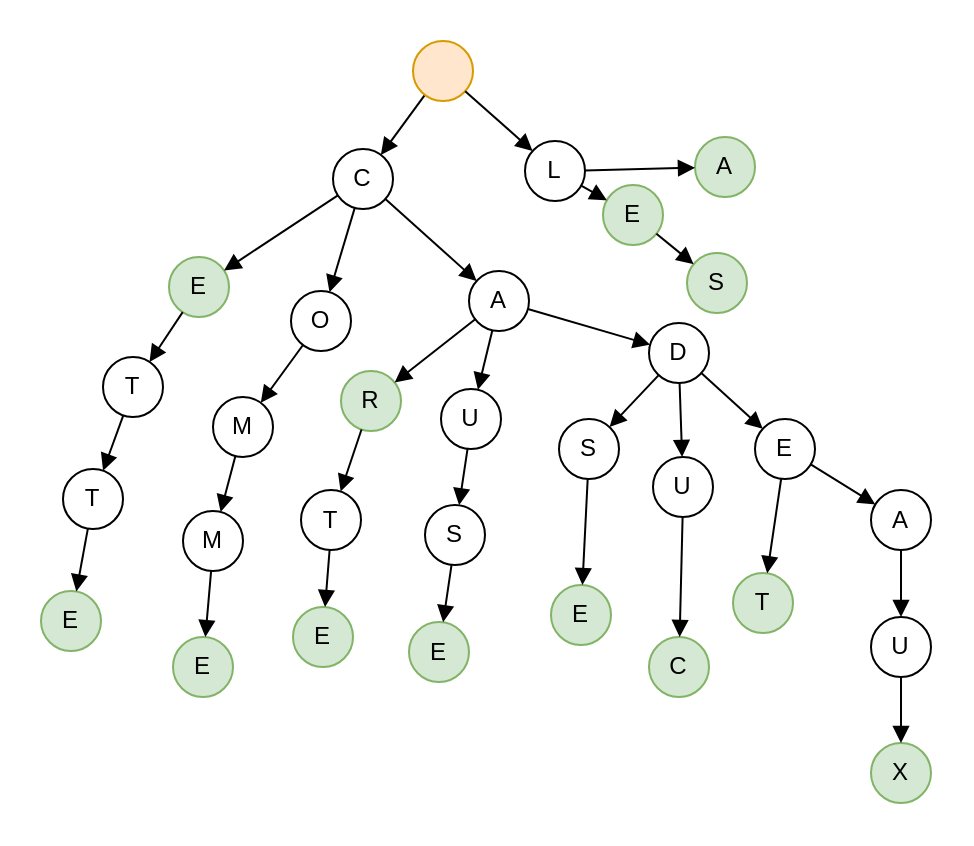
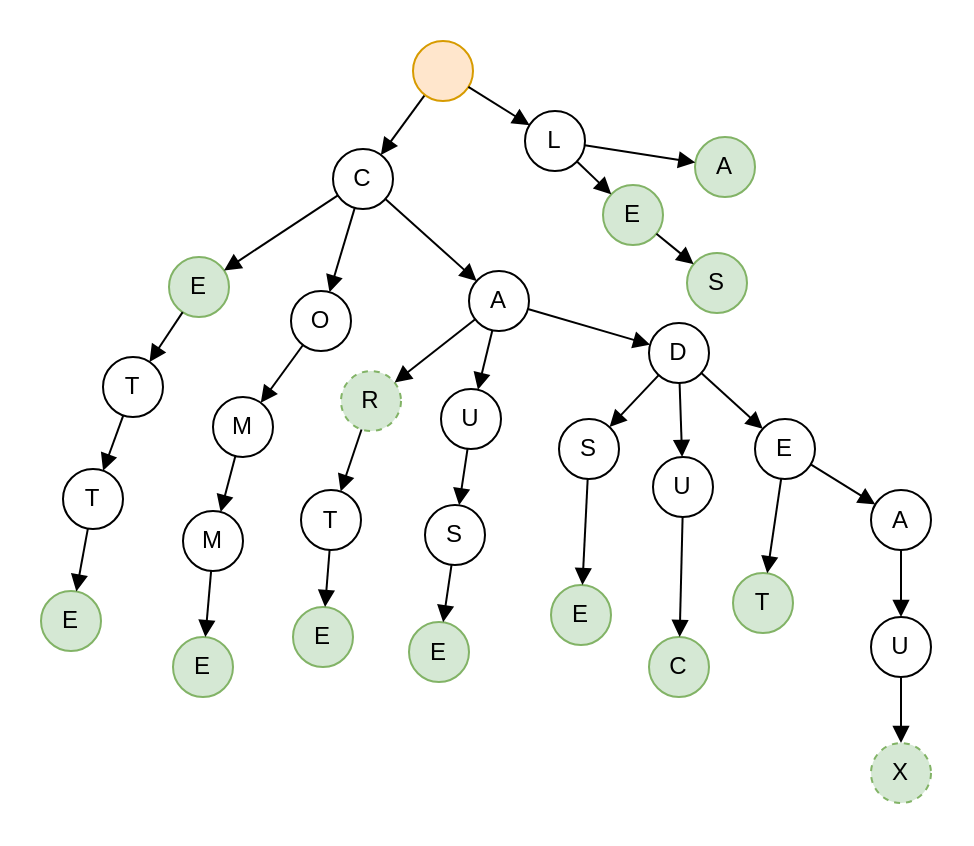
node "L": moved (555, 171) -> (555, 141)
node "R": style solid -> dashed
node "X": style solid -> dashed
